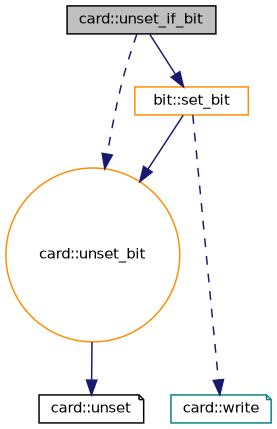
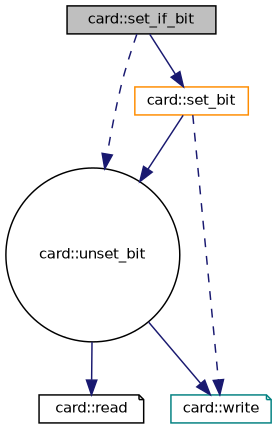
node "card::unset_if_bit": label "card::unset_if_bit" -> "card::set_if_bit"
node "bit::set_bit": label "bit::set_bit" -> "card::set_bit"
node "card::unset_bit": color darkorange -> black
edge "card::unset_bit" -> "card::write": added
node "card::unset": label "card::unset" -> "card::read"
